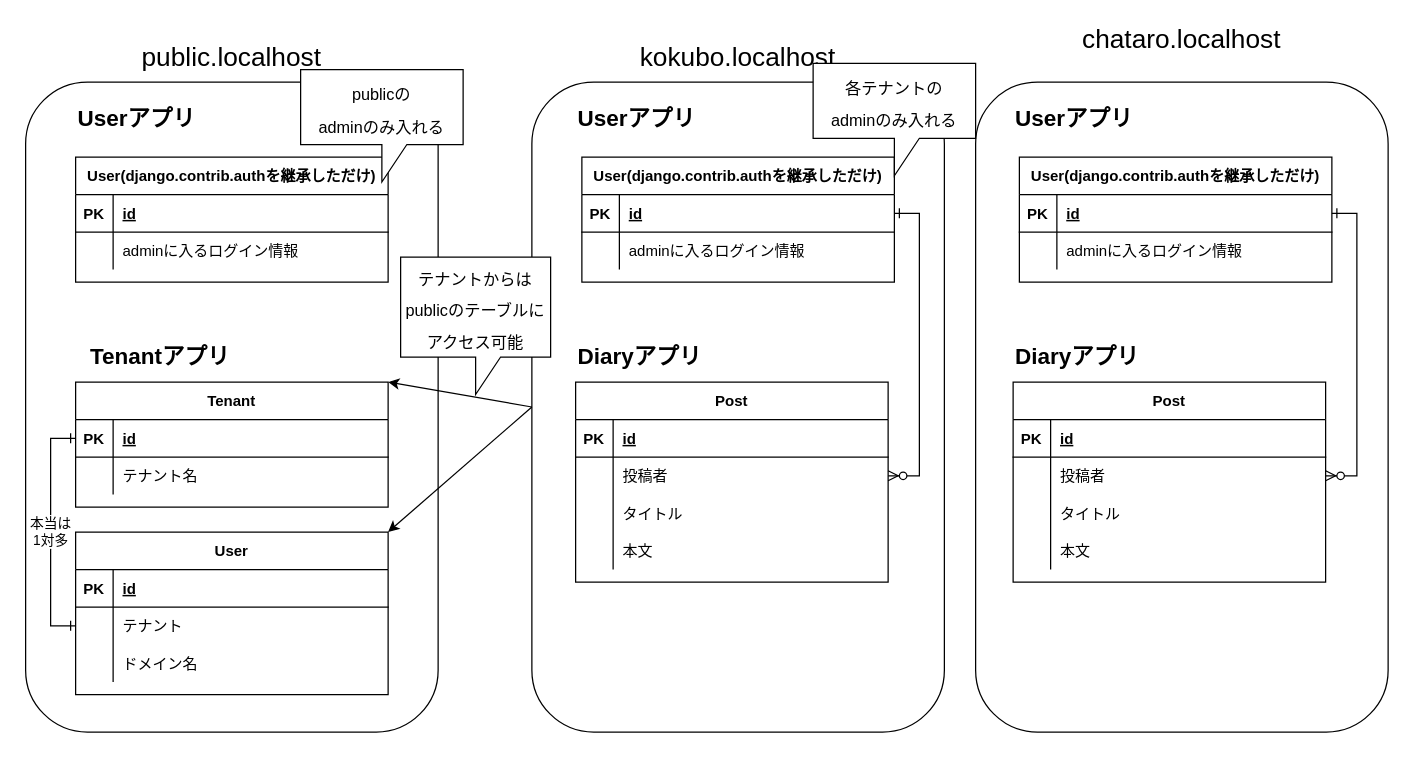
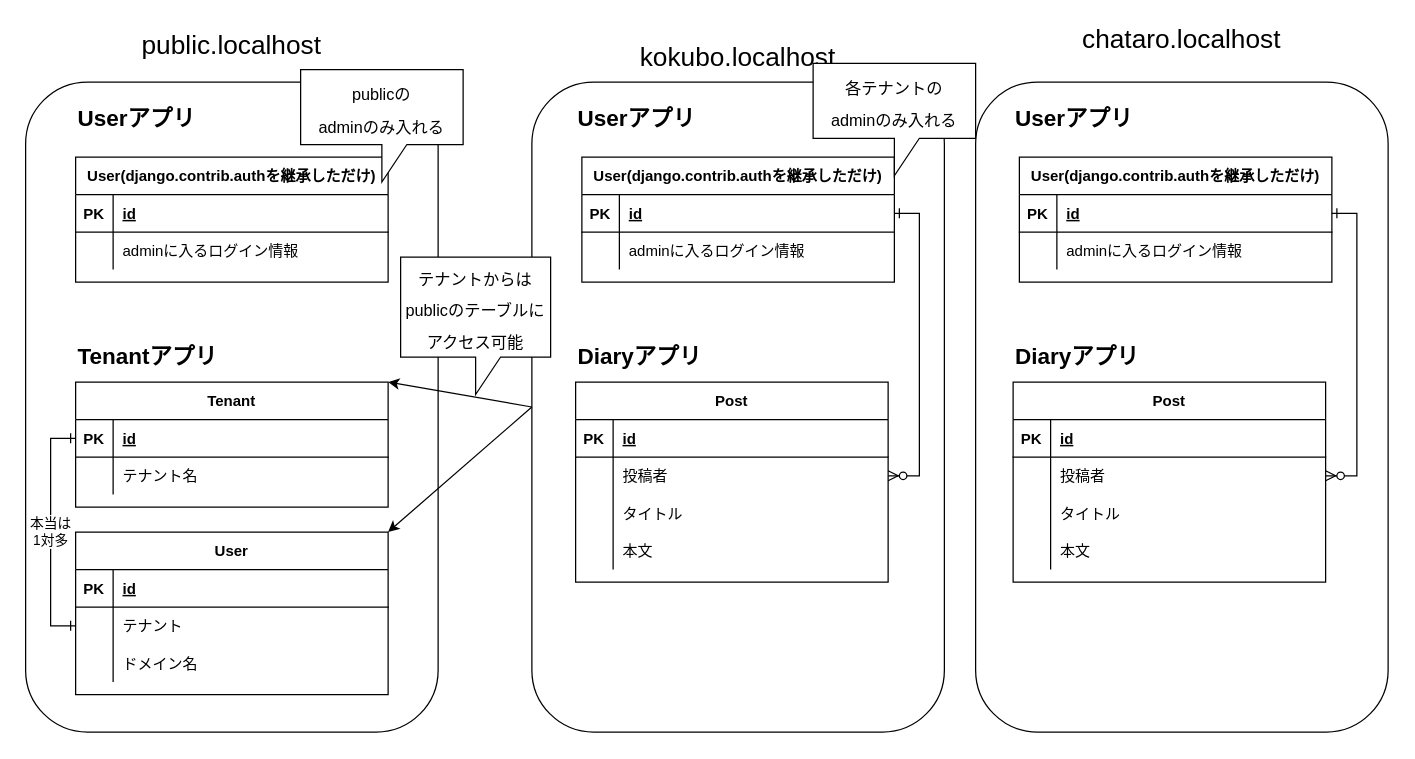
node "public.localhost": moved (232, 57) -> (232, 44)
node "Tenantアプリ": moved (169, 357) -> (157, 357)
